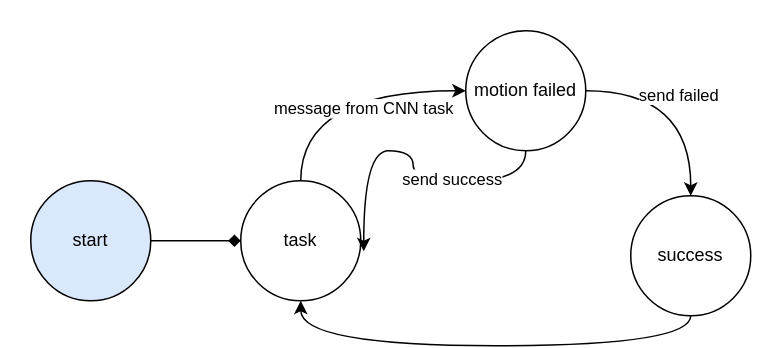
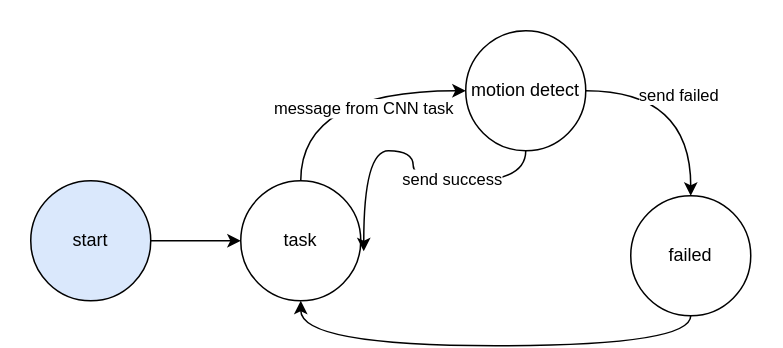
node "motion failed": label "motion failed" -> "motion detect"
edge "start" -> "task": arrowhead diamond -> classic
node "success": label "success" -> "failed"
